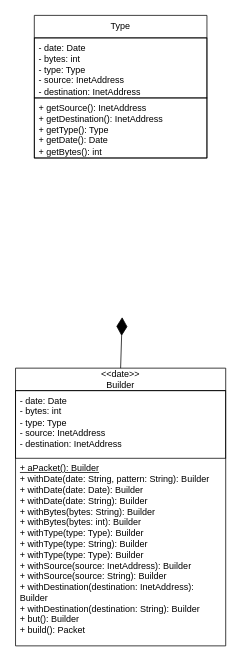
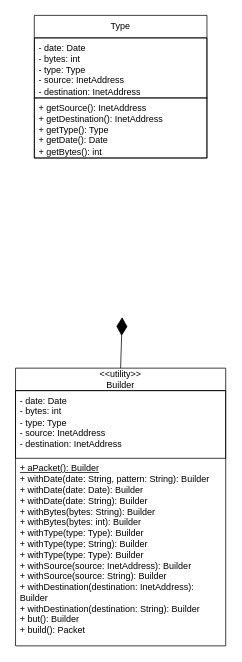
node "<<date>> Builder": label "<<date>> Builder" -> "<<utility>> Builder"
